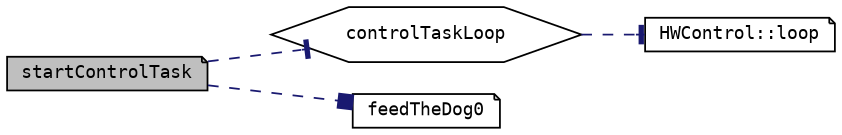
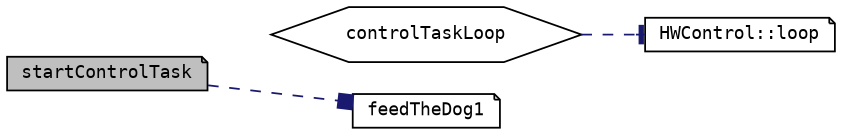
edge "startControlTask" -> "controlTaskLoop": removed
node "feedTheDog0": label "feedTheDog0" -> "feedTheDog1"
